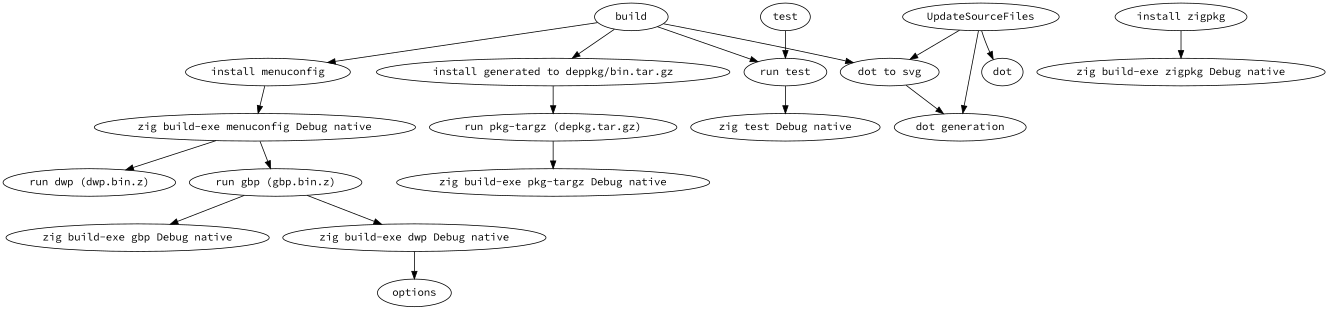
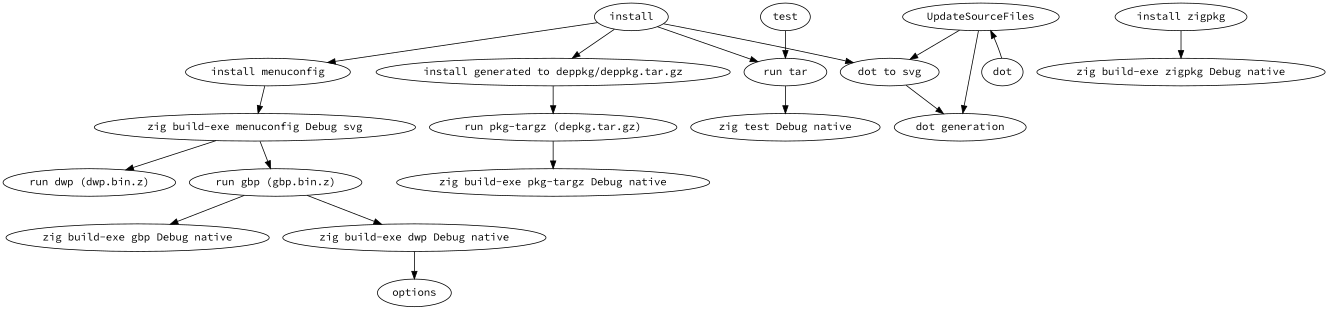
node "build": label "build" -> "install"
edge "UpdateSourceFiles" -> "dot": reversed
node "install generated to deppkg/bin.tar.gz": label "install generated to deppkg/bin.tar.gz" -> "install generated to deppkg/deppkg.tar.gz"
node "run test": label "run test" -> "run tar"
node "zig build-exe menuconfig Debug native": label "zig build-exe menuconfig Debug native" -> "zig build-exe menuconfig Debug svg"
